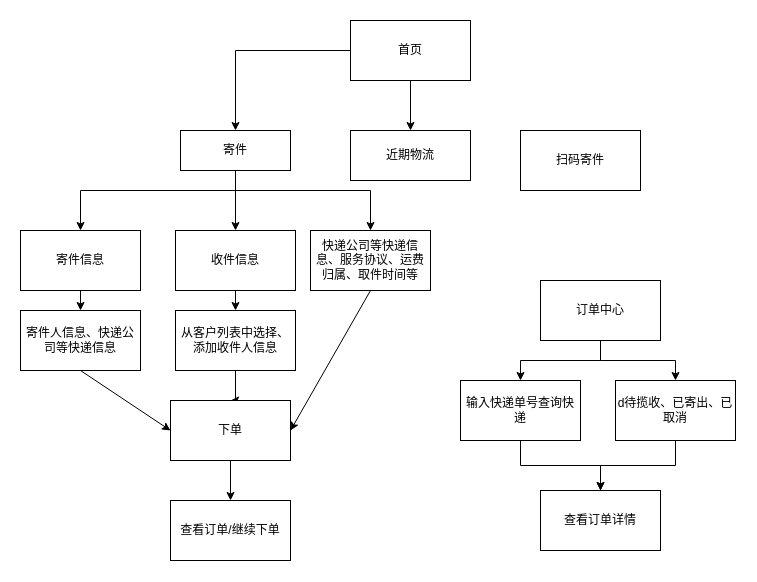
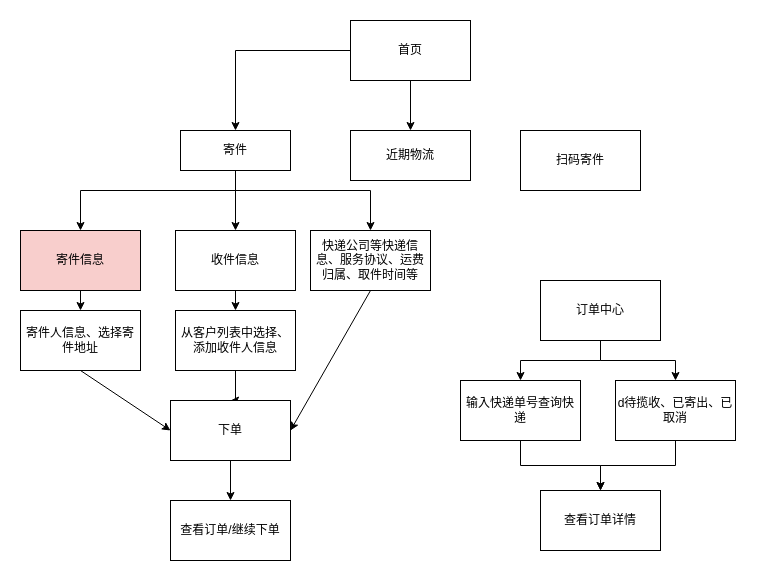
node "寄件信息": fillcolor #ffffff -> #f8cecc
node "寄件人信息、快递公司等快递信息": label "寄件人信息、快递公司等快递信息" -> "寄件人信息、选择寄件地址"
